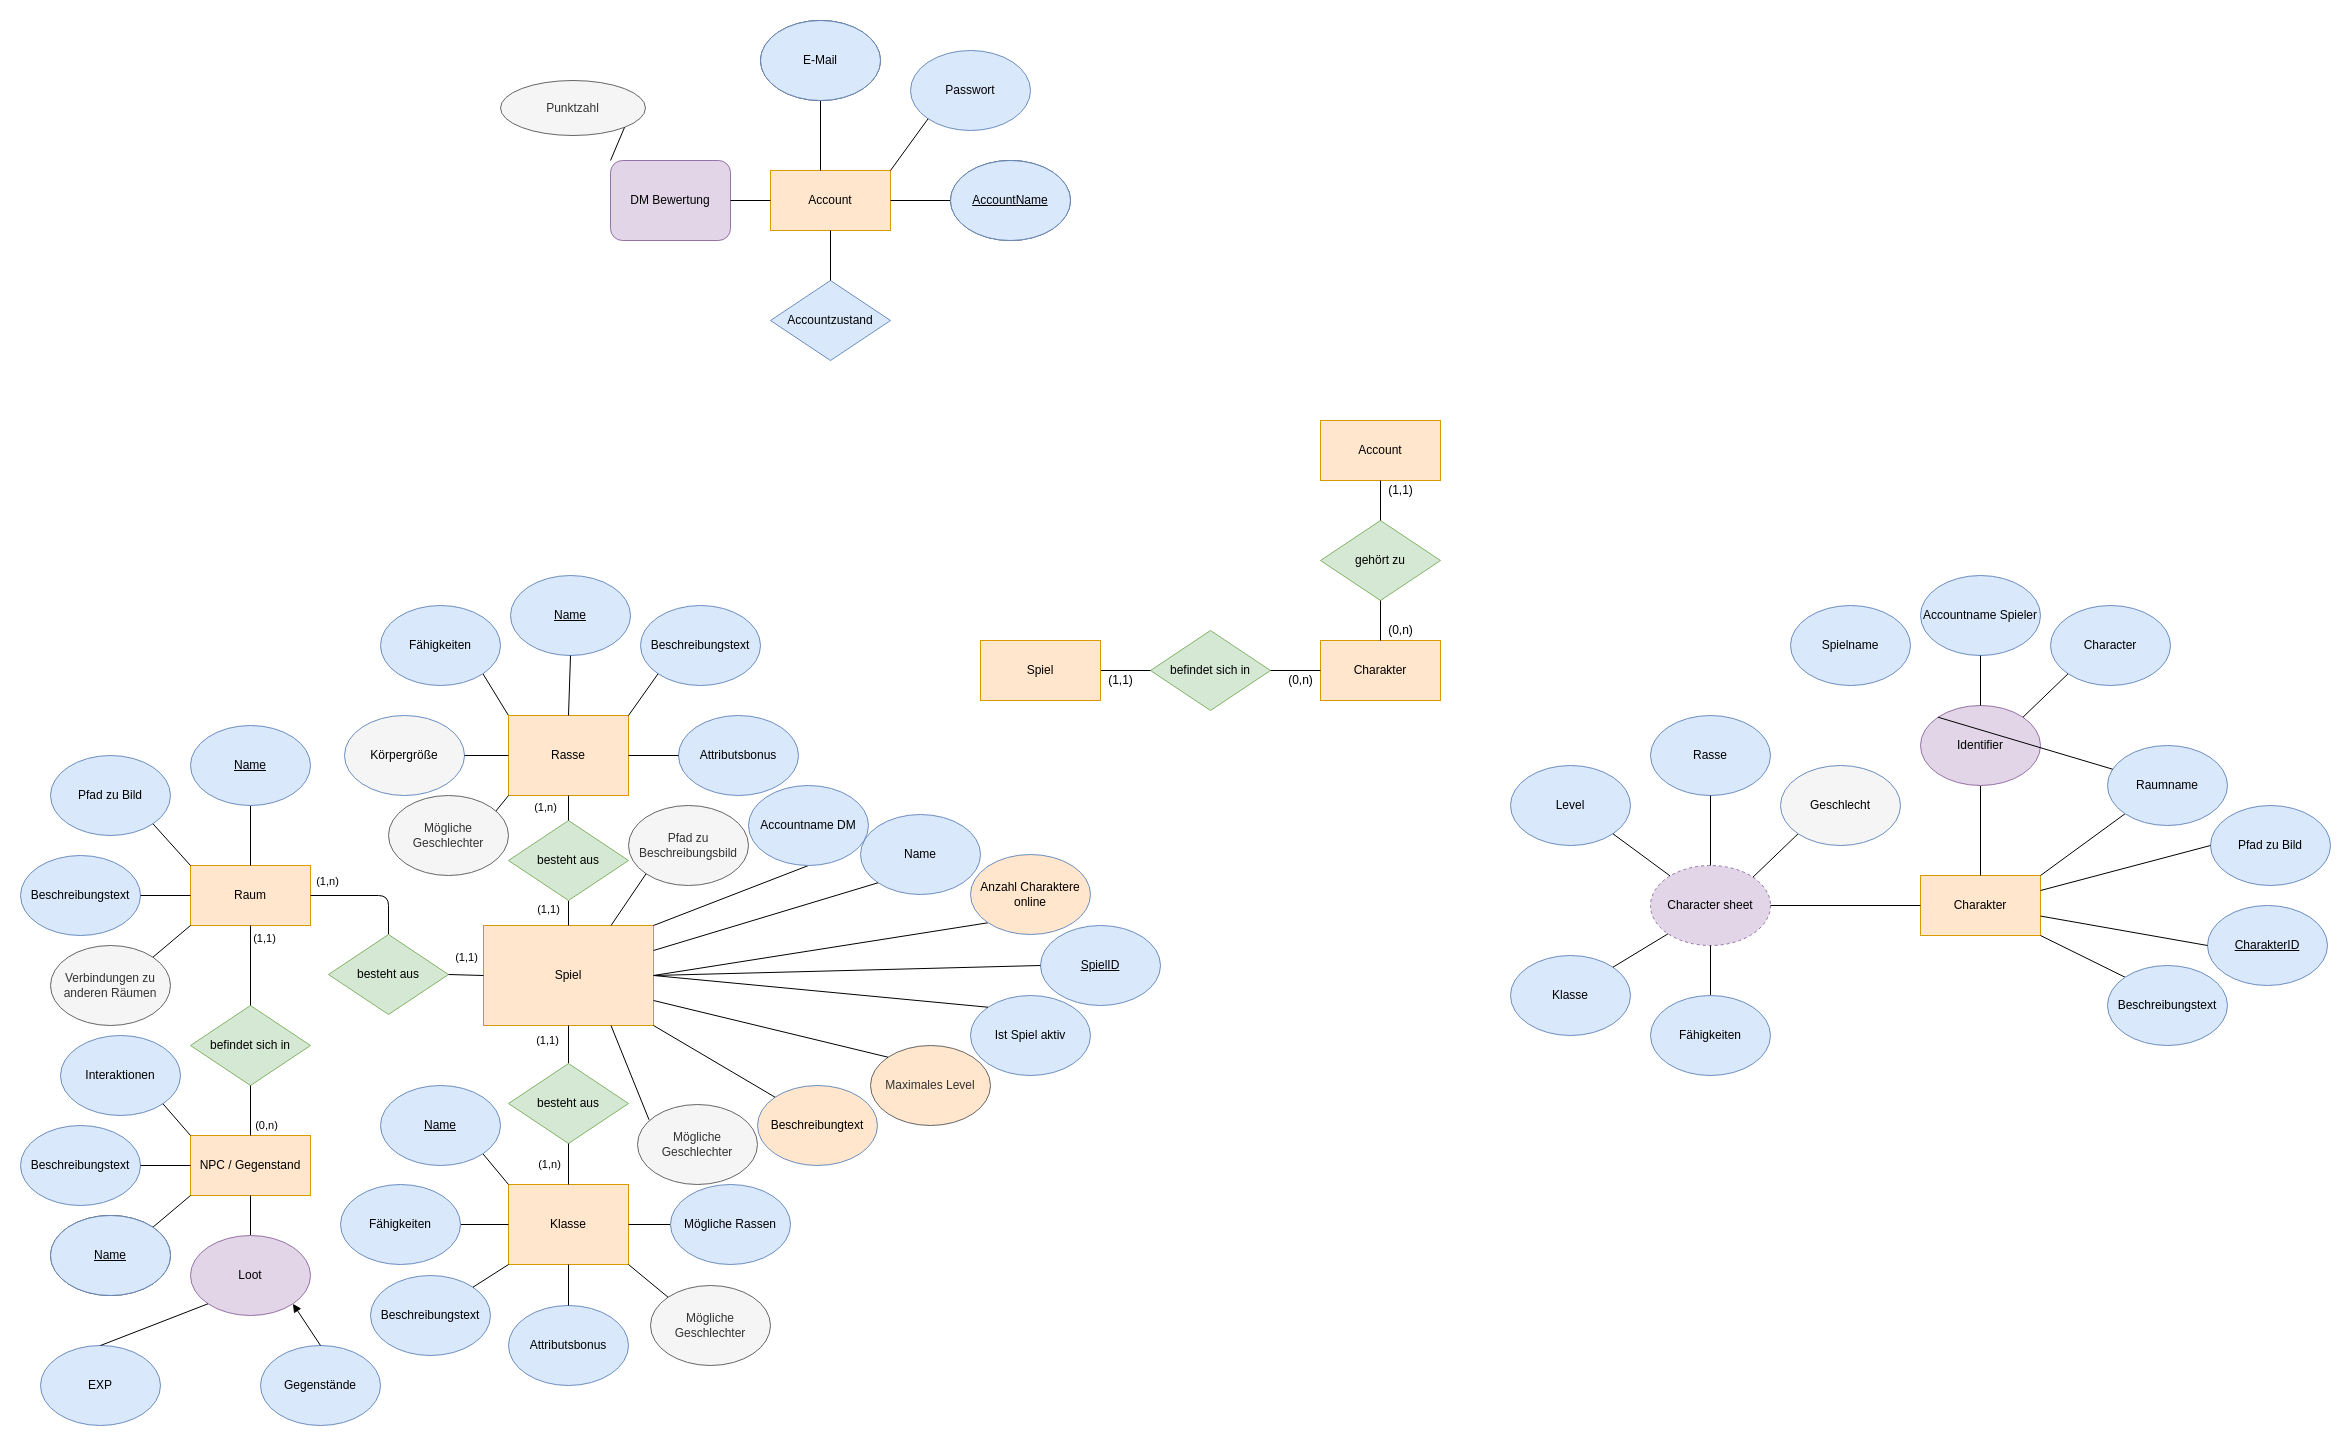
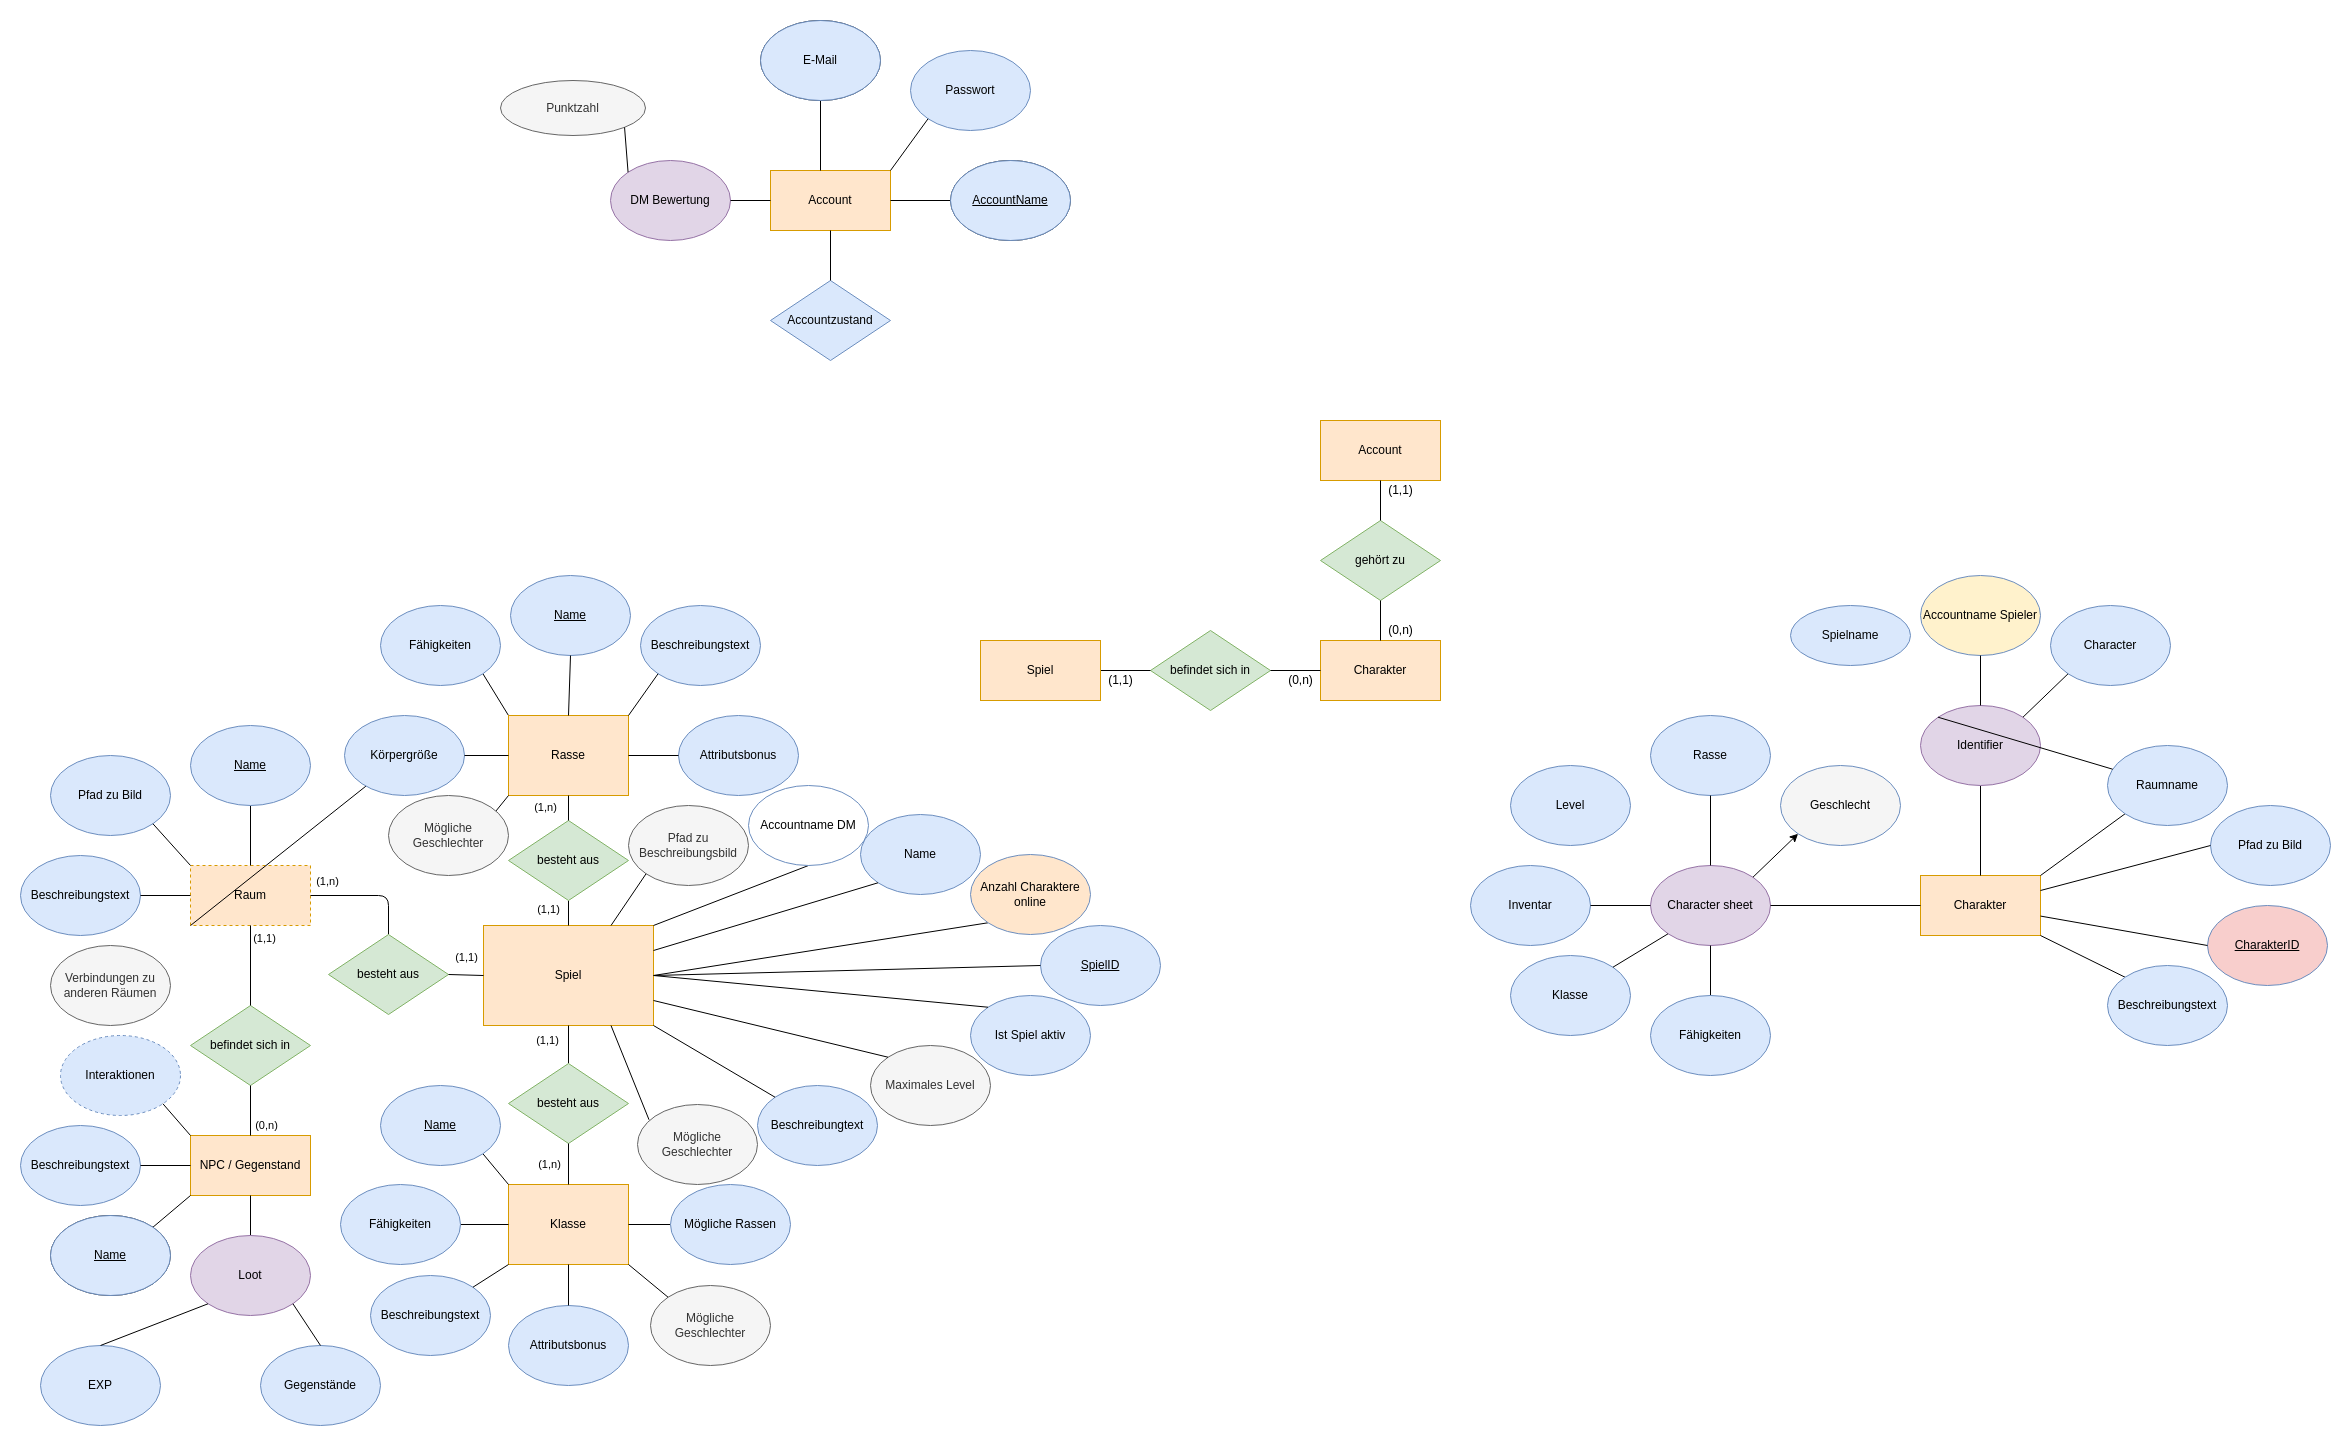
node "DM Bewertung": shape rounded rectangle -> ellipse
node "Accountname Spieler": fillcolor #dae8fc -> #fff2cc
node "Spielname": size 120x80 -> 120x60
node "Körpergröße": fillcolor #f5f5f5 -> #dae8fc
node "Accountname DM": fillcolor #dae8fc -> #ffffff
edge "Geschlecht" -- "Character sheet": arrowhead none -> classic
edge "Level" -- "Character sheet": removed
node "Raum": style solid -> dashed
node "Inventar": added
edge "Inventar" -- "Character sheet": added
node "Character sheet": style dashed -> solid
edge "Raum" -- "Verbindungen zu anderen Räumen": now "Raum" -- "Körpergröße"
node "CharakterID": fillcolor #dae8fc -> #f8cecc
node "Interaktionen": style solid -> dashed
node "Maximales Level": fillcolor #ffe6cc -> #f5f5f5
node "Beschreibungtext": fillcolor #ffe6cc -> #dae8fc
edge "Gegenstände" -> "Loot": arrowhead block -> none
